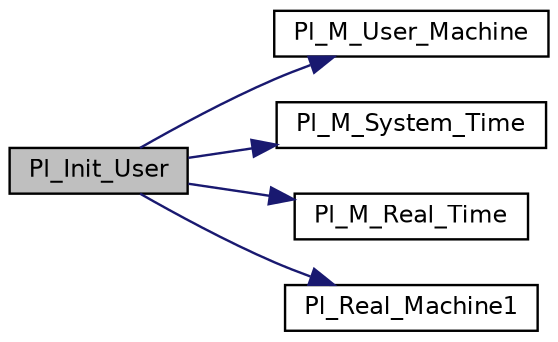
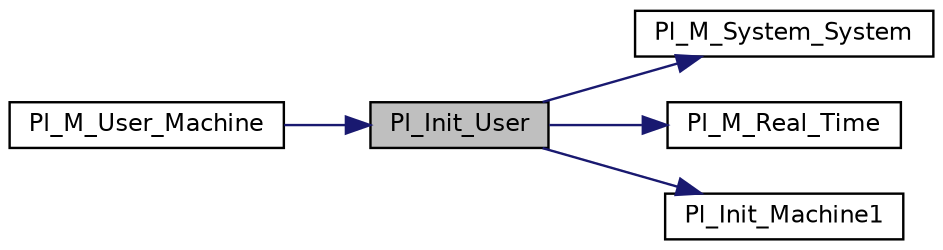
edge "Pl_Init_User" -> "Pl_M_User_Machine": reversed
node "Pl_M_System_Time": label "Pl_M_System_Time" -> "Pl_M_System_System"
node "Pl_Real_Machine1": label "Pl_Real_Machine1" -> "Pl_Init_Machine1"
